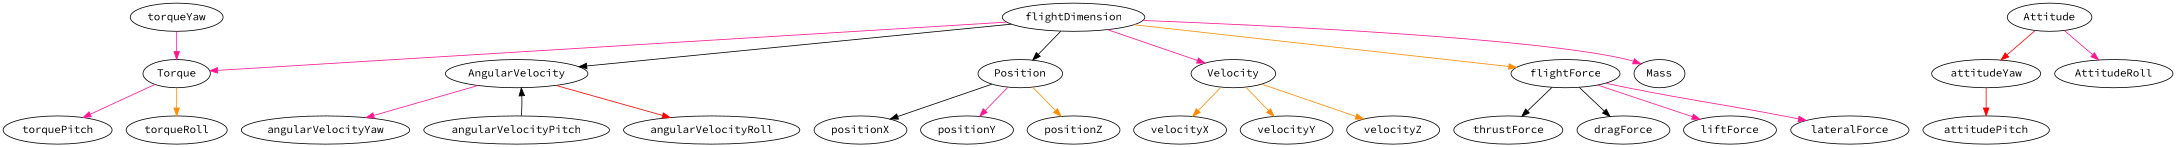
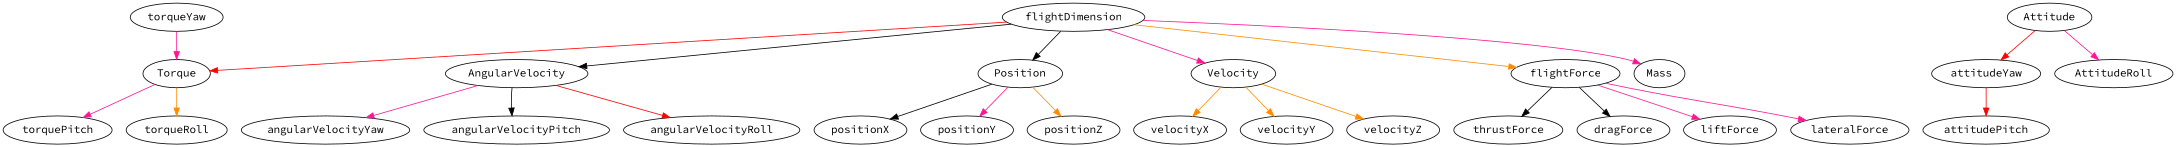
edge "flightDimension" -> "Torque": color deeppink -> red
edge "angularVelocityPitch" -> "AngularVelocity": reversed
